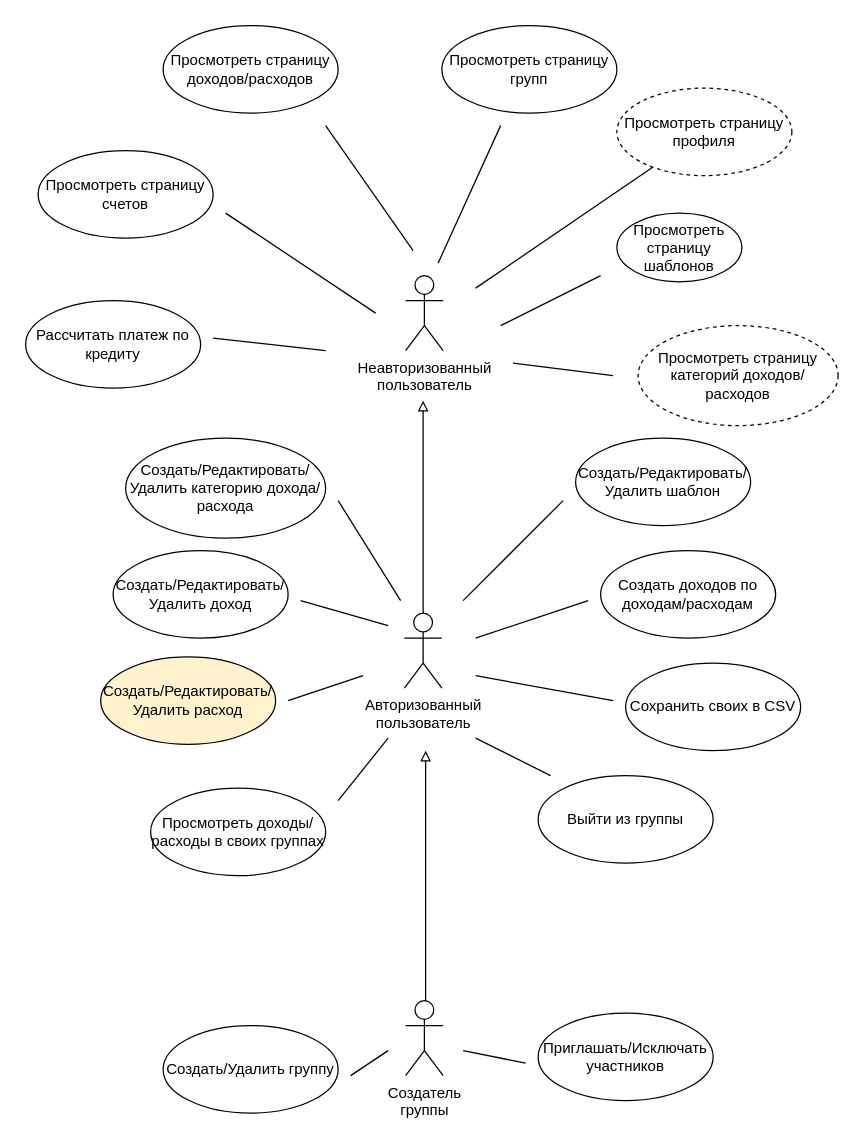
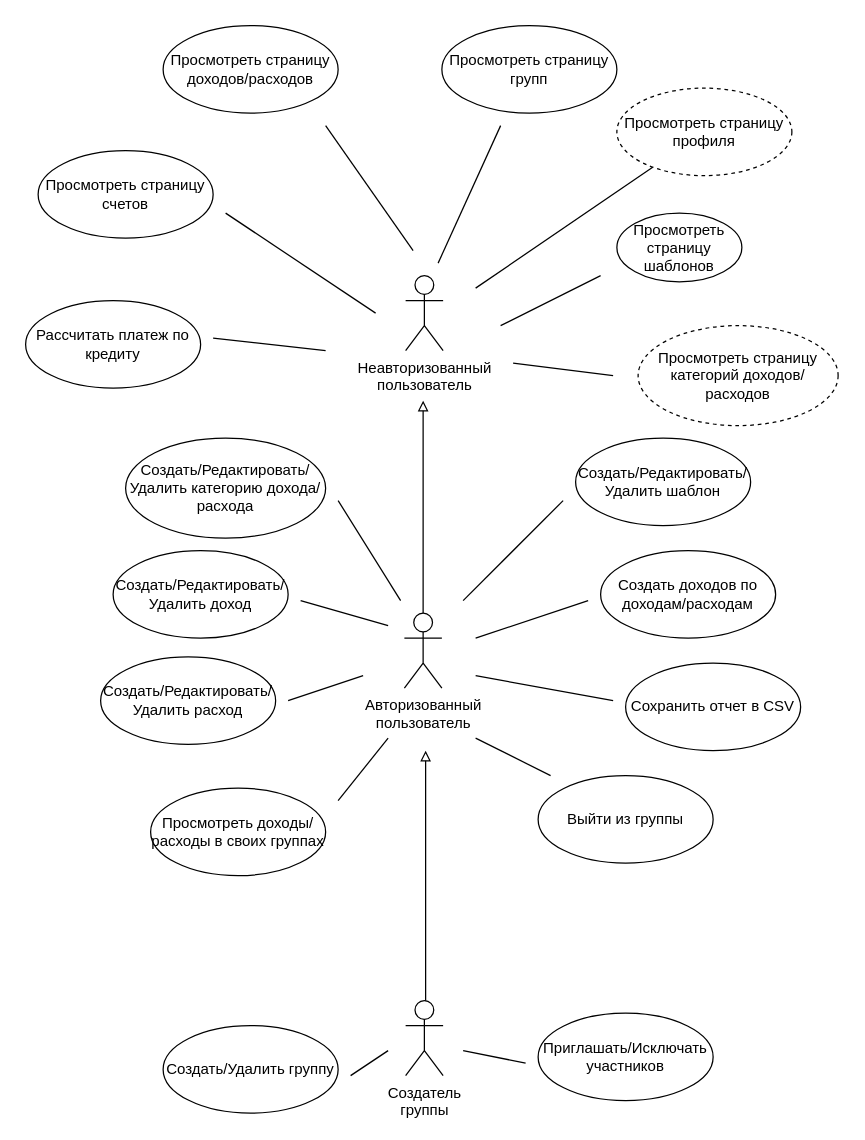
node "Создать/Редактировать/Удалить расход": fillcolor #fff2cc -> #ffffff
node "Сохранить своих в CSV": label "Сохранить своих в CSV" -> "Сохранить отчет в CSV"
